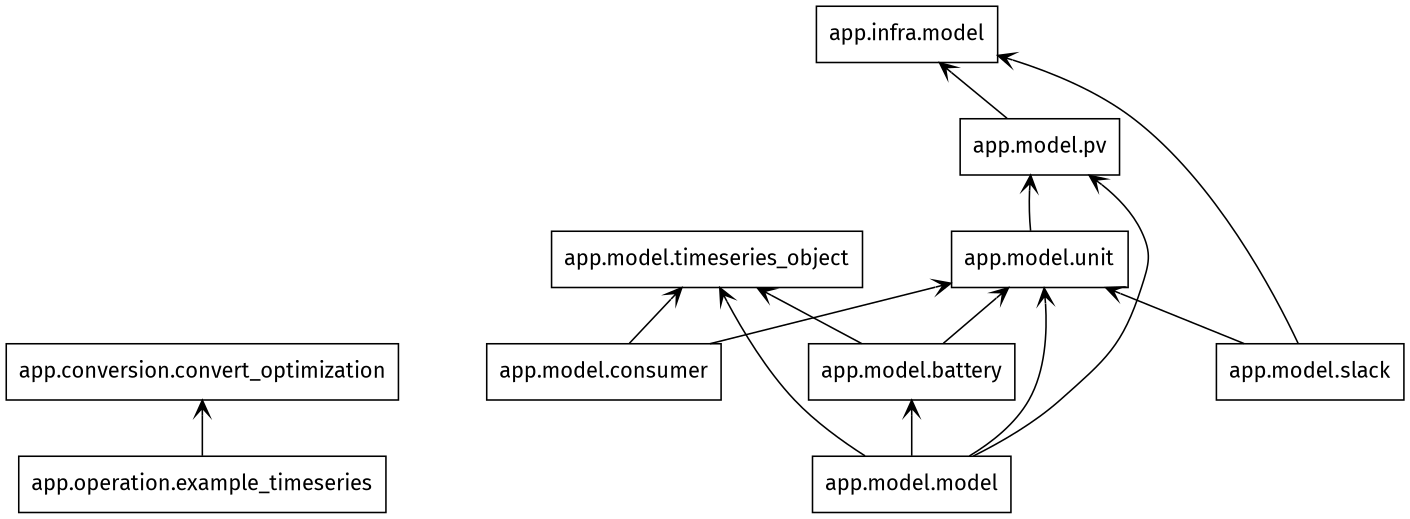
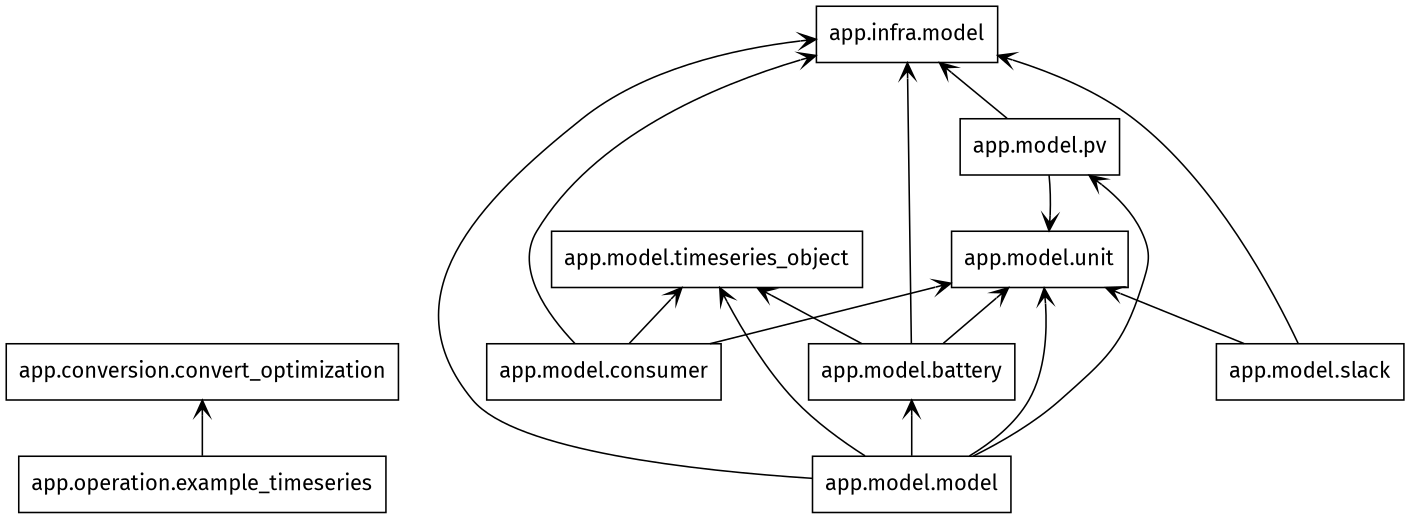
edge "app.model.consumer" -> "app.infra.model": added
edge "app.model.battery" -> "app.infra.model": added
edge "app.model.unit" -> "app.model.pv": reversed
edge "app.model.model" -> "app.infra.model": added
